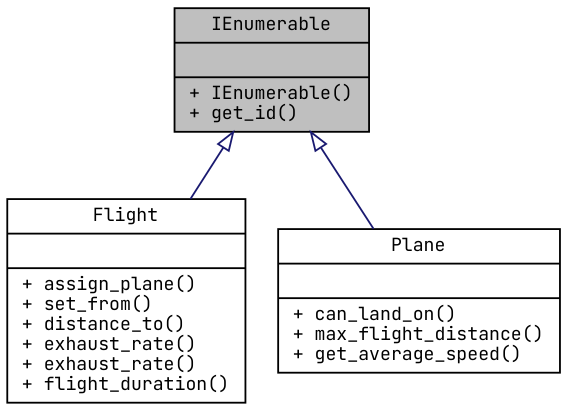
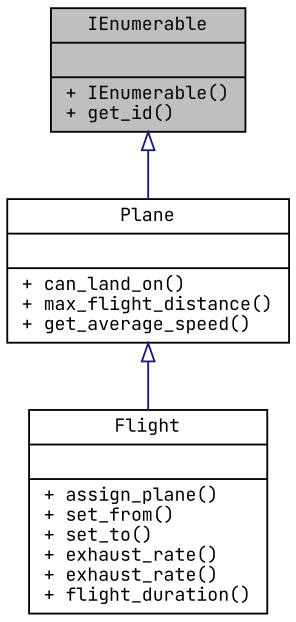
edge "Flight" -> "IEnumerable": now "Flight" -> "Plane"
node "Flight": text "+ distance_to()" -> "+ set_to()"
